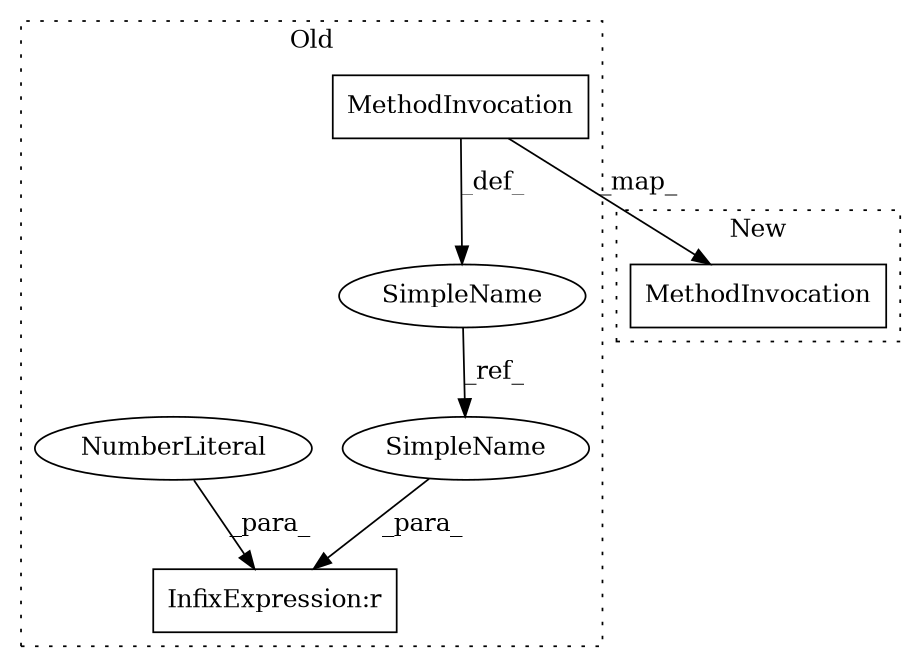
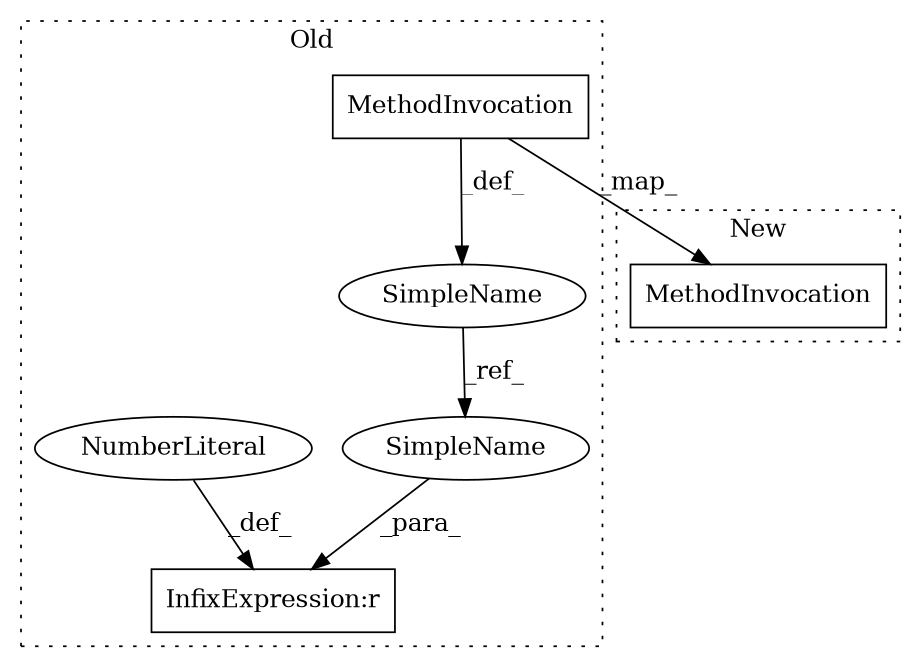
edge "NumberLiteral" -> "InfixExpression:r": label "_para_" -> "_def_"
